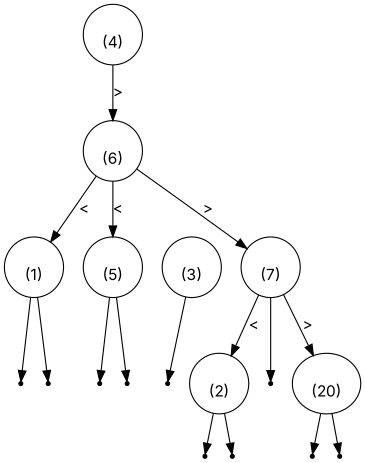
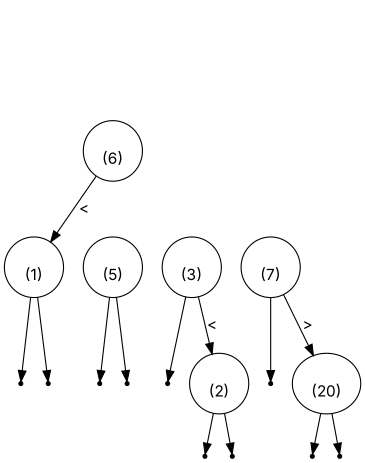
node "(4)": removed
edge "(6)" -> "(5)": removed, label "<"
edge "(6)" -> "(7)": removed, label ">"
edge "(7)" -> "(2)": now "(3)" -> "(2)"
